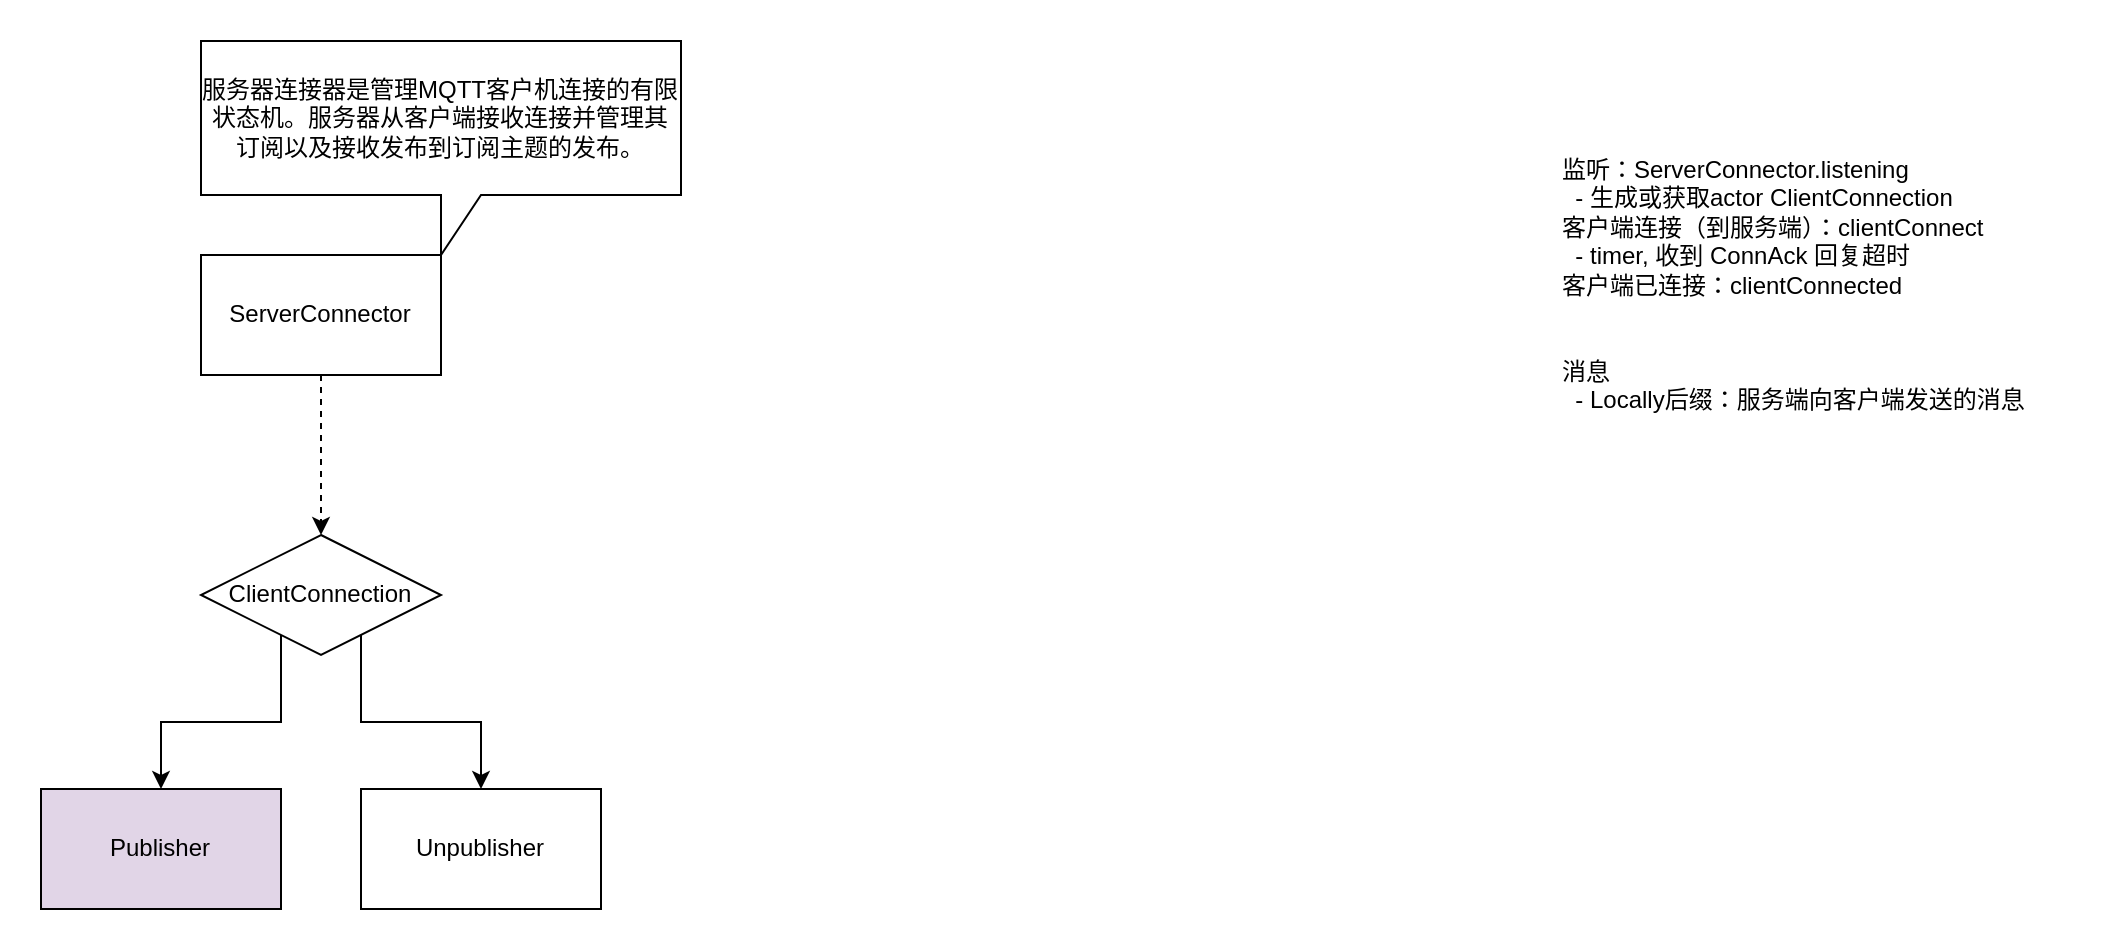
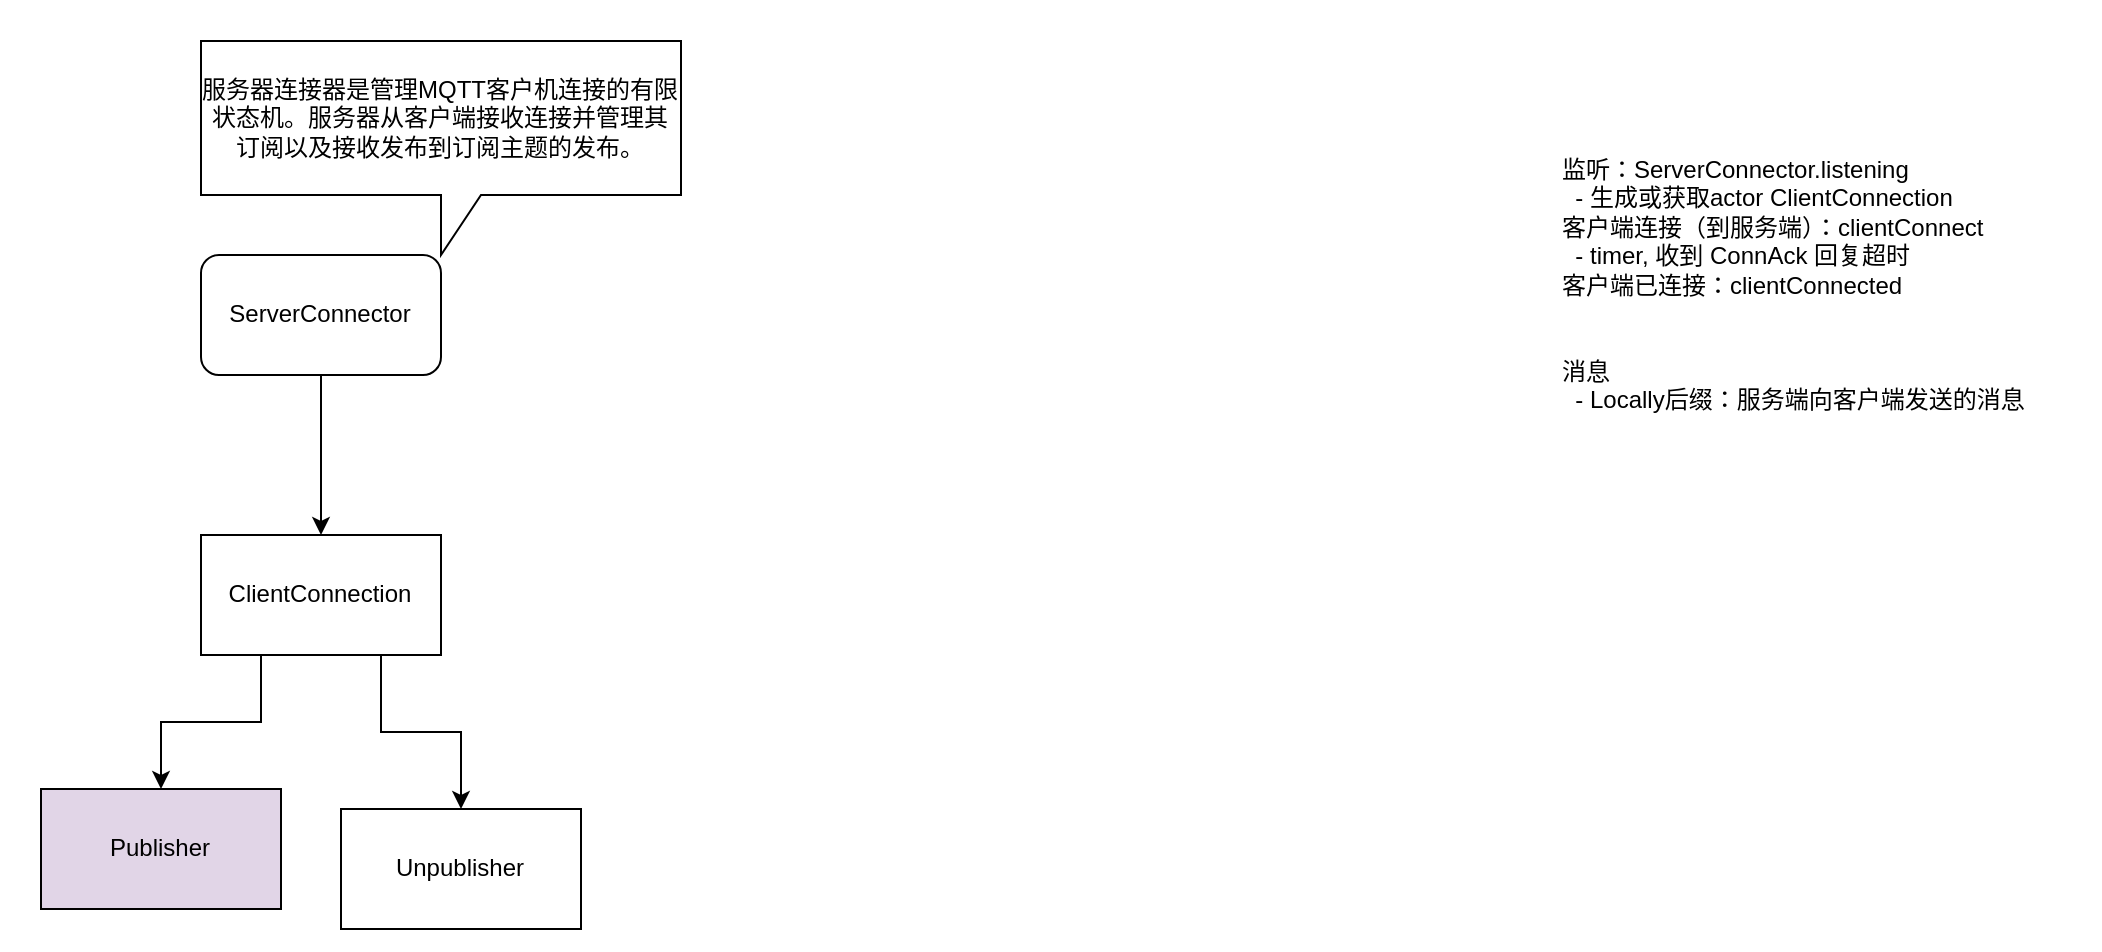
node "ServerConnector": shape rectangle -> rounded rectangle
edge "ServerConnector" -> "ClientConnection": style dashed -> solid
node "ClientConnection": shape diamond -> rectangle
node "Unpublisher": moved (481, 849) -> (461, 869)
